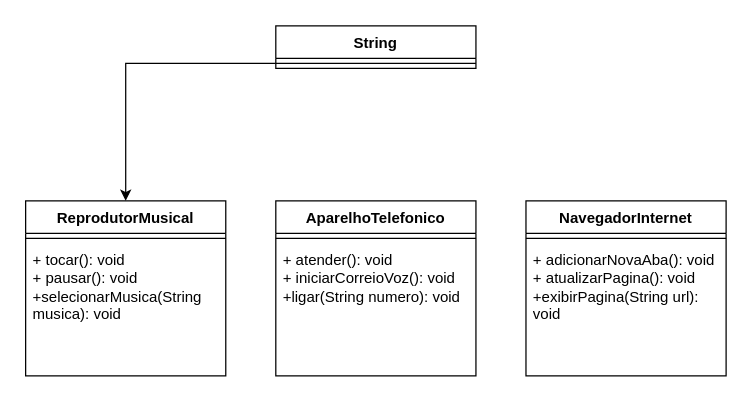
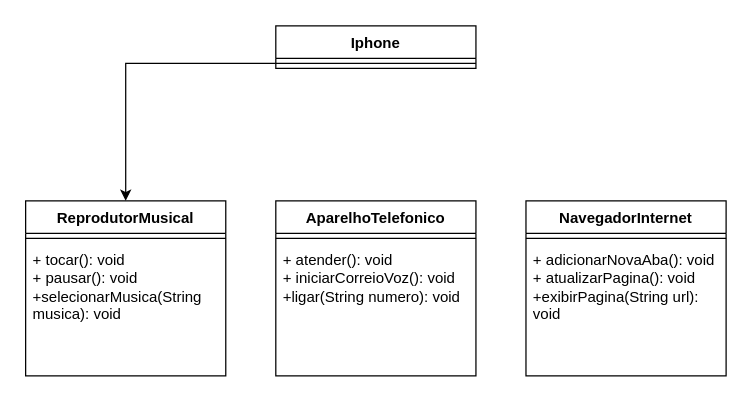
node "String": label "String" -> "Iphone"
